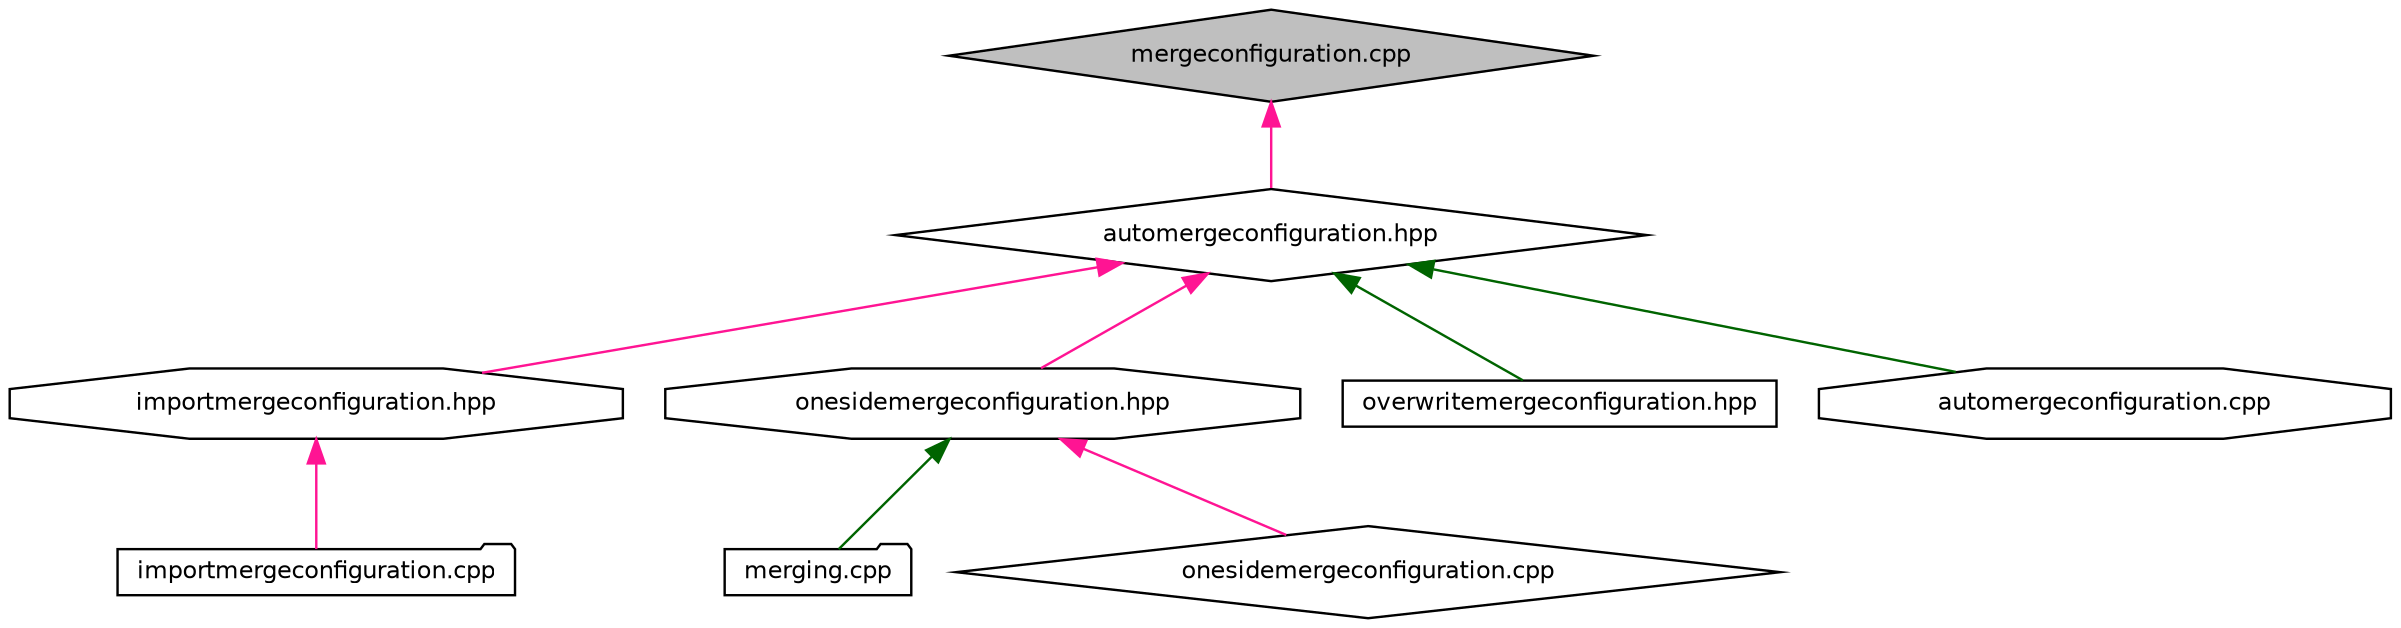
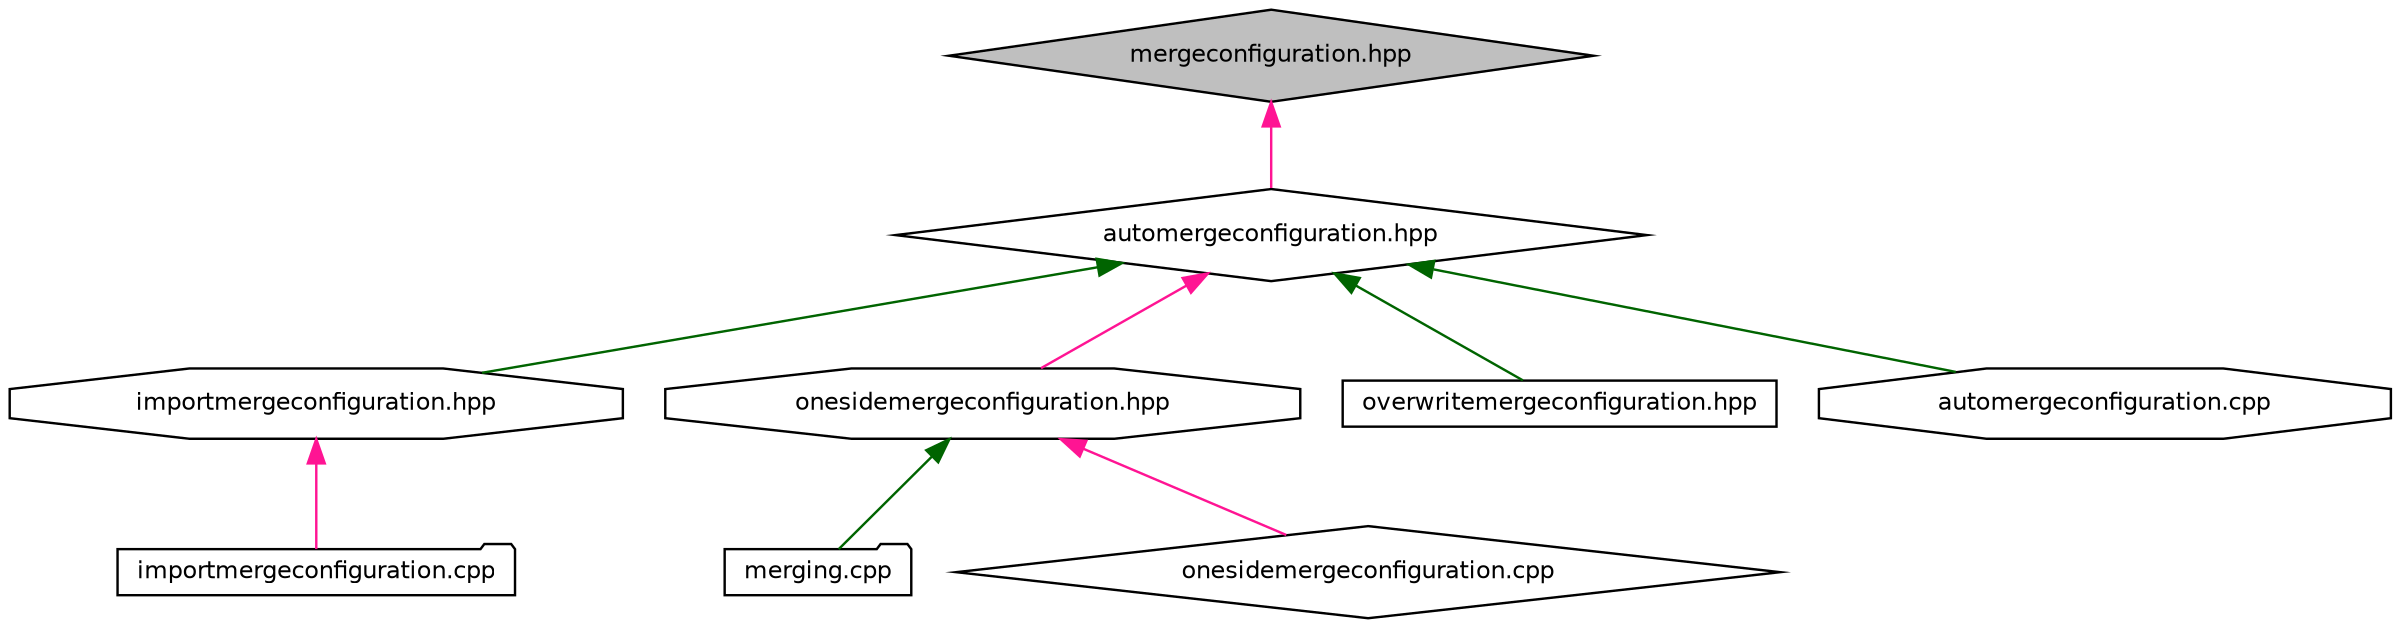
node "mergeconfiguration.cpp": label "mergeconfiguration.cpp" -> "mergeconfiguration.hpp"
edge "importmergeconfiguration.hpp" -> "automergeconfiguration.hpp": color deeppink -> darkgreen
